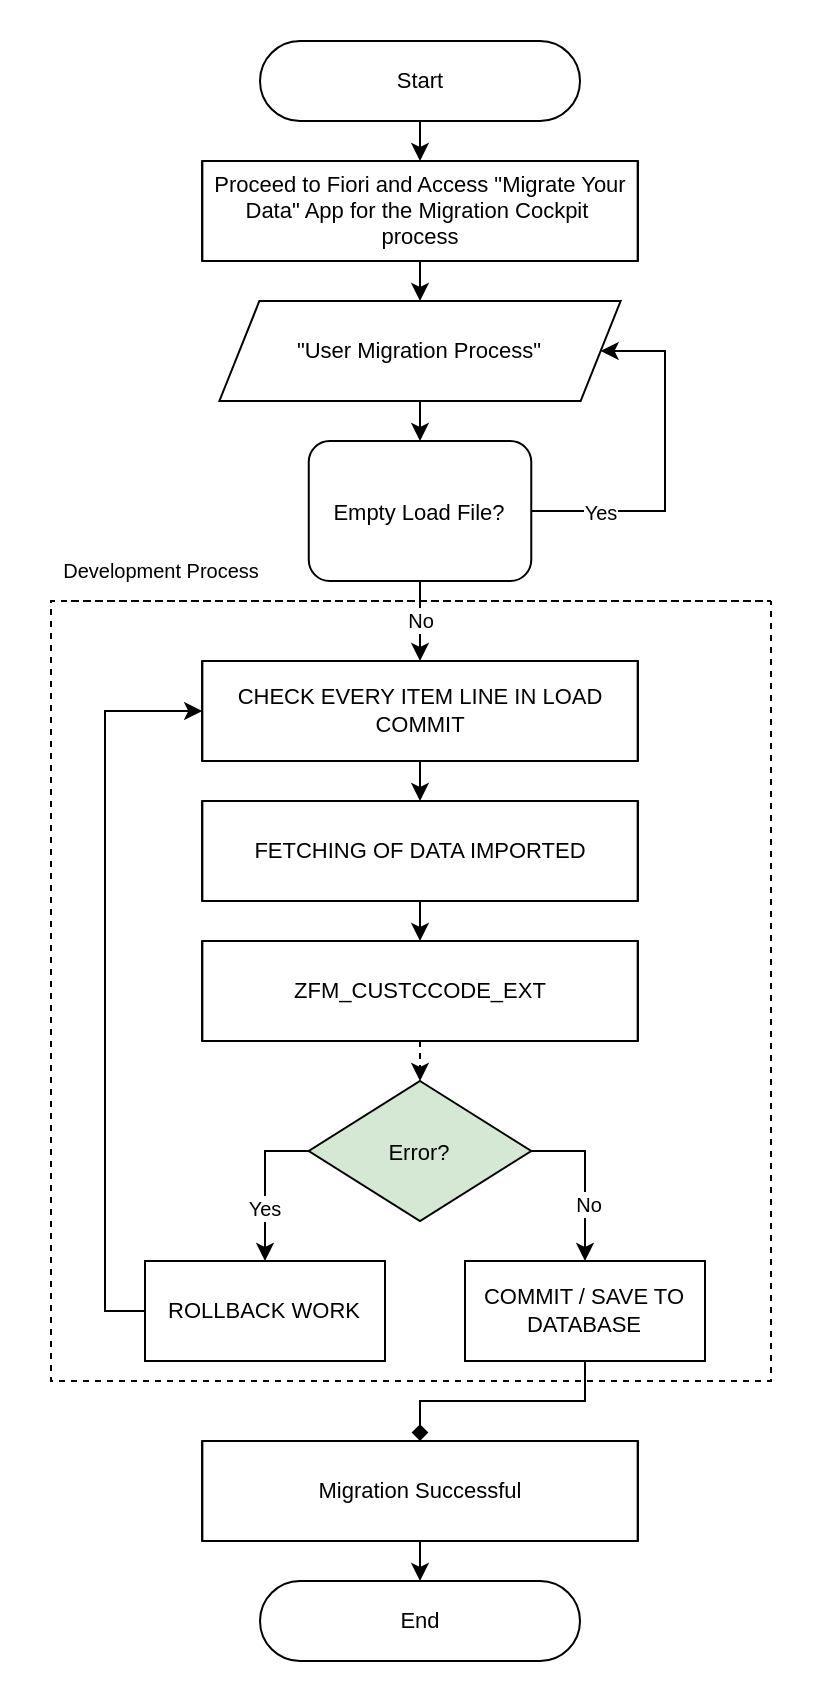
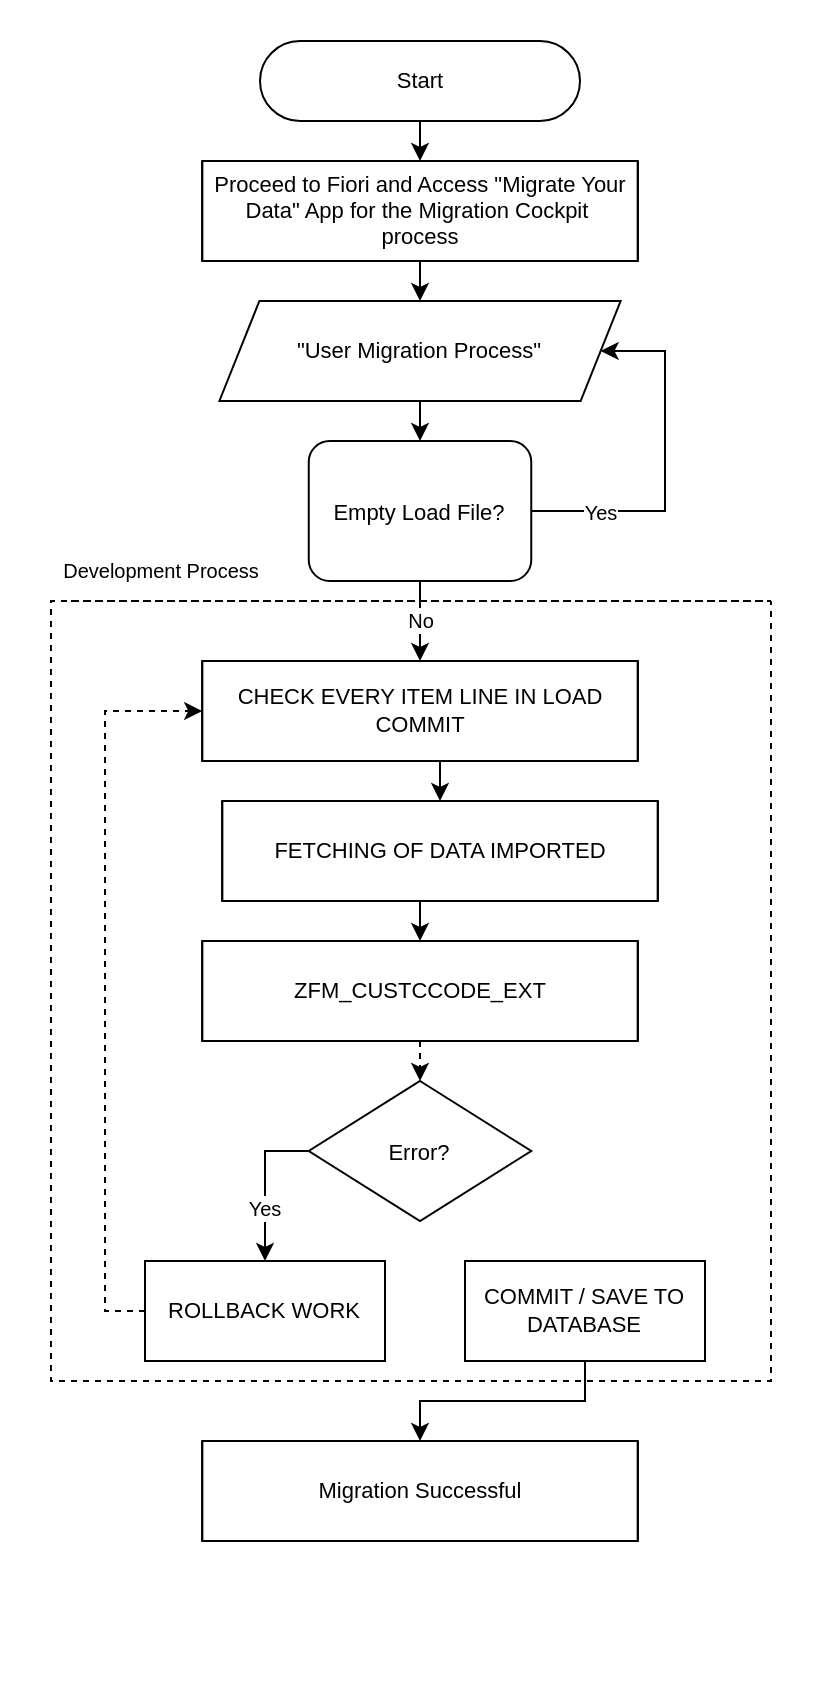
node "FETCHING OF DATA IMPORTED": moved (420, 851) -> (440, 851)
edge "ROLLBACK WORK" -> "CHECK EVERY ITEM LINE IN LOAD COMMIT": style solid -> dashed
node "Error?": fillcolor #d5e8d4 -> #ffffff
edge "Error?" -> "COMMIT / SAVE TO DATABASE": removed, label "No"
edge "COMMIT / SAVE TO DATABASE" -> "Migration Successful": arrowhead diamond -> classic
edge "Migration Successful" -> "End": removed
node "End": removed
